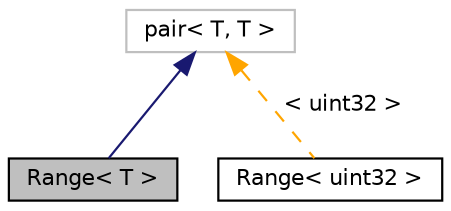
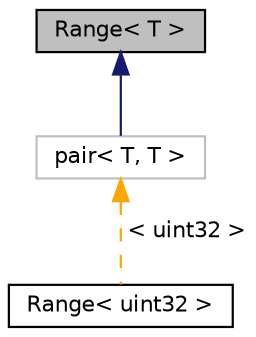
edge "Range< T >" -> "pair< T, T >": reversed
